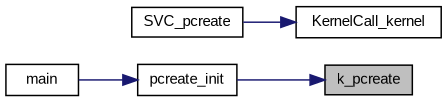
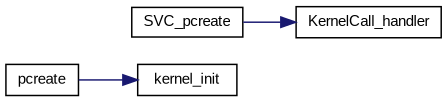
node "KernelCall_kernel": label "KernelCall_kernel" -> "KernelCall_handler"
node "main": label "main" -> "pcreate"
node "pcreate_init": label "pcreate_init" -> "kernel_init"
node "k_pcreate": removed
